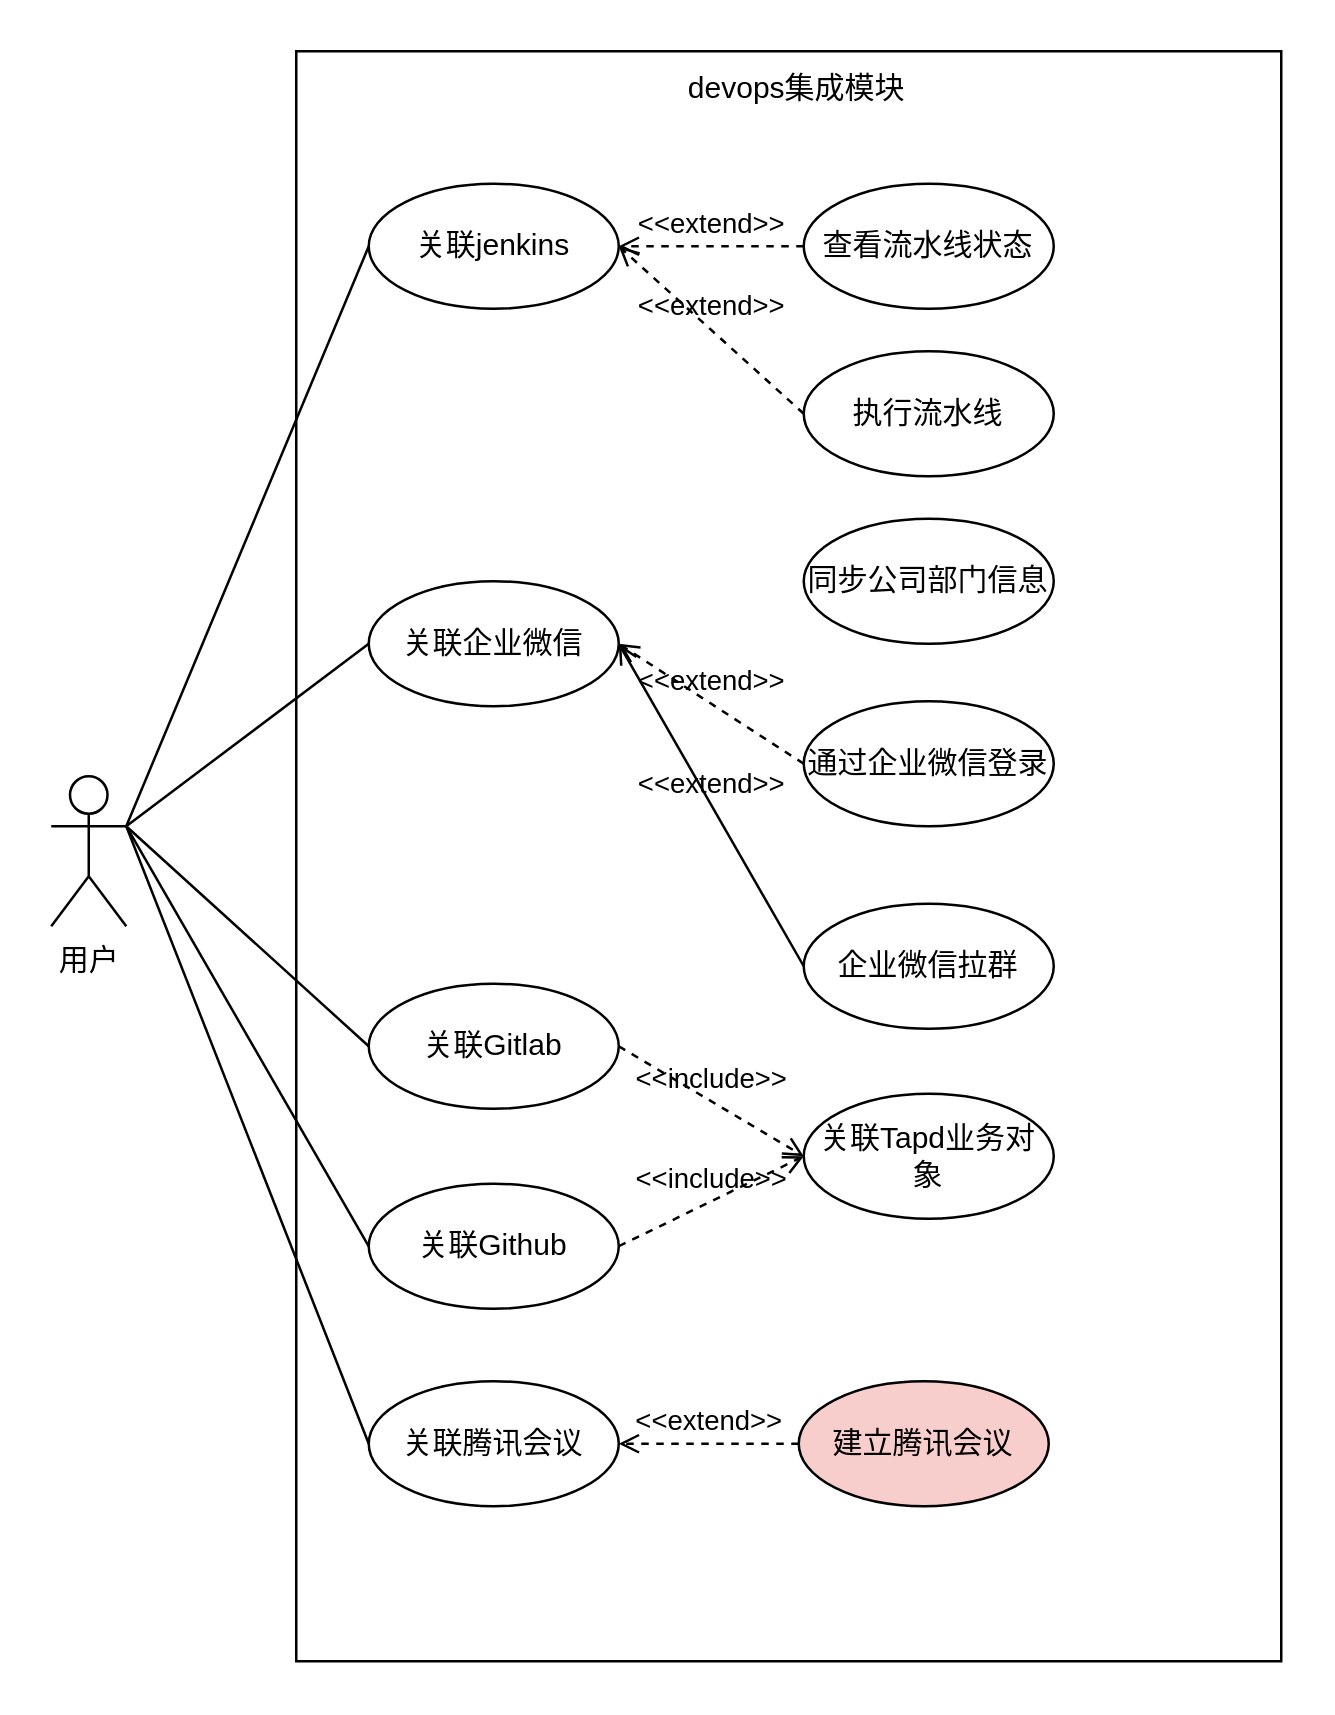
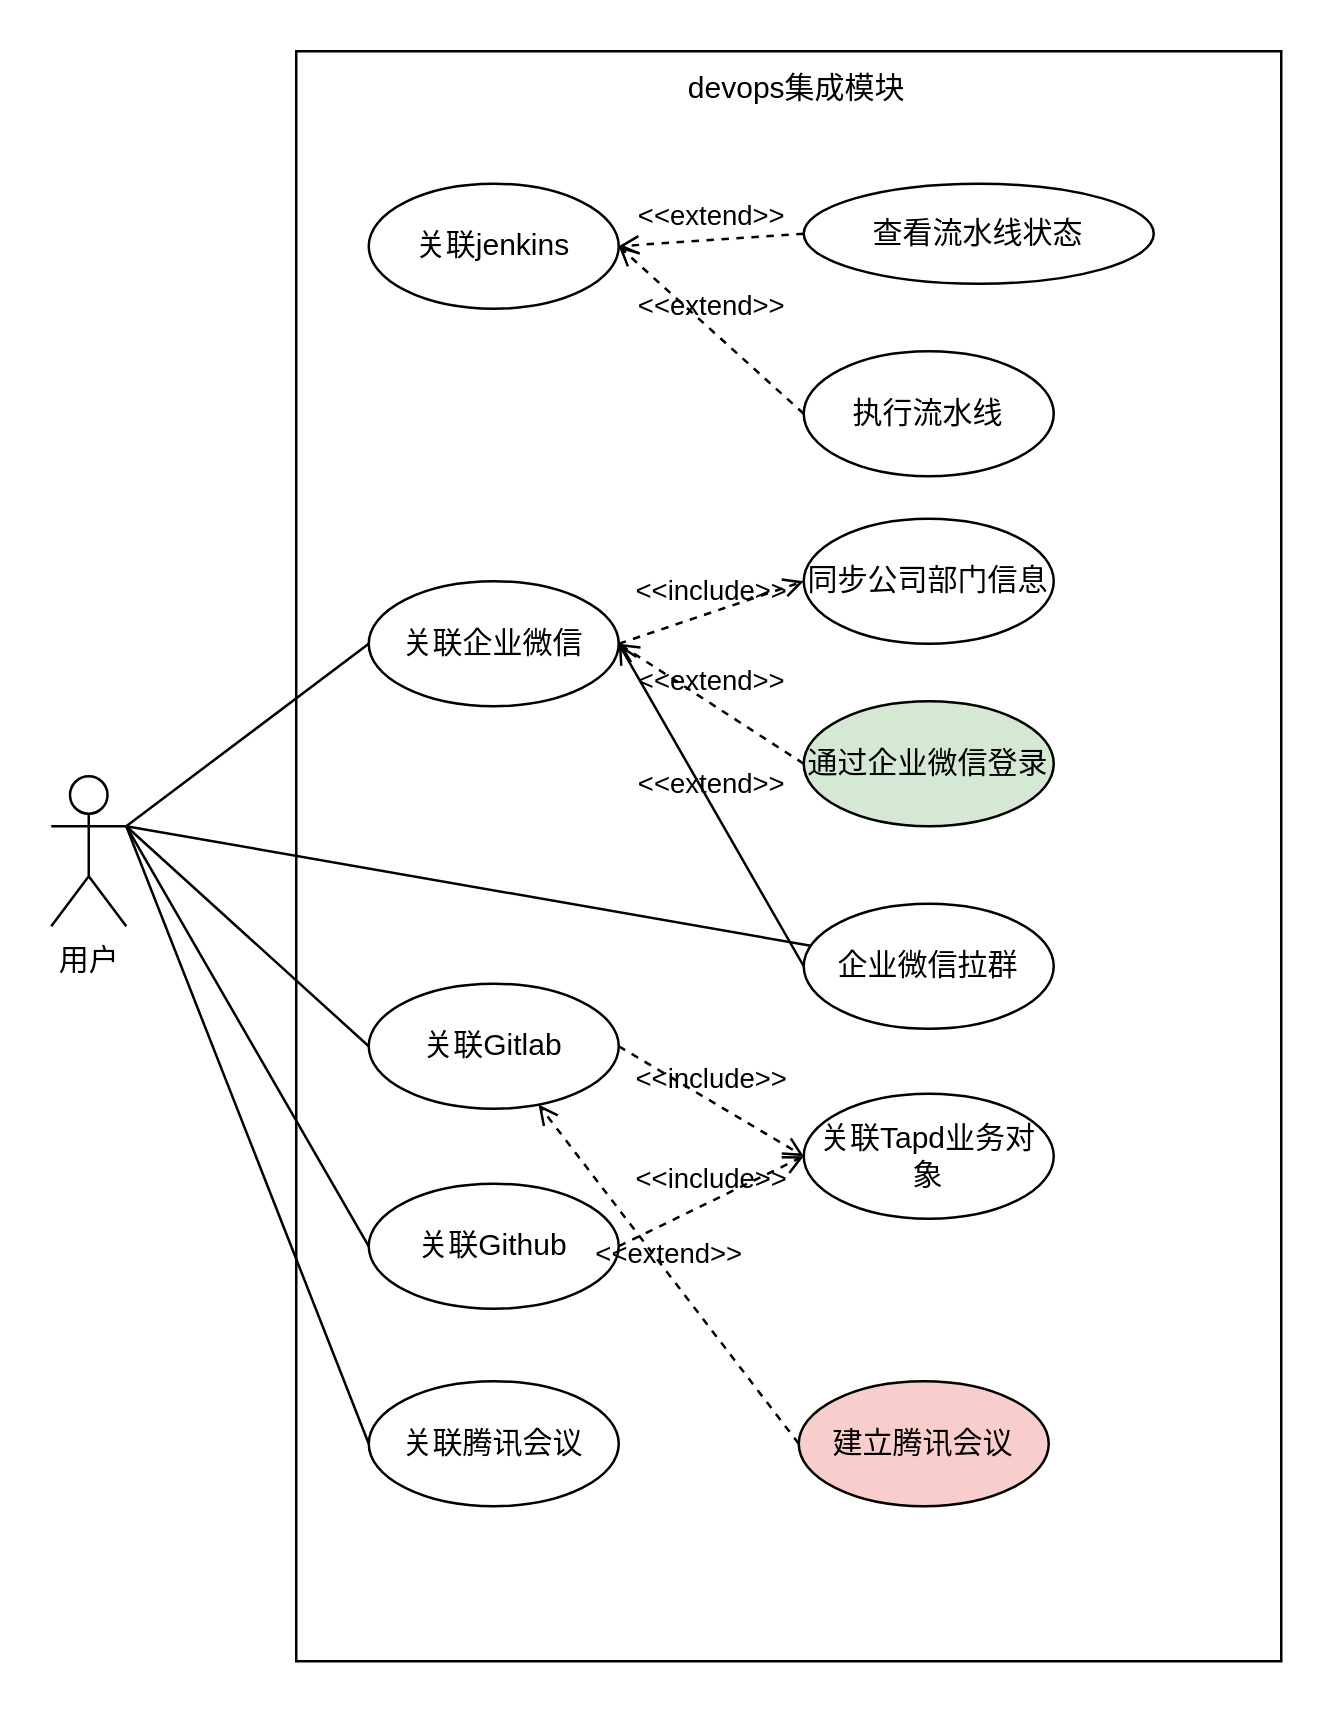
node "查看流水线状态": size 250x125 -> 350x100
edge "关联jenkins" -- "用户": now "企业微信拉群" -- "用户"
edge "关联企业微信" -> "同步公司部门信息": added, label "<<include>>"
node "通过企业微信登录": fillcolor #ffffff -> #d5e8d4
edge "建立腾讯会议" -> "关联腾讯会议": now "建立腾讯会议" -> "关联Gitlab"
